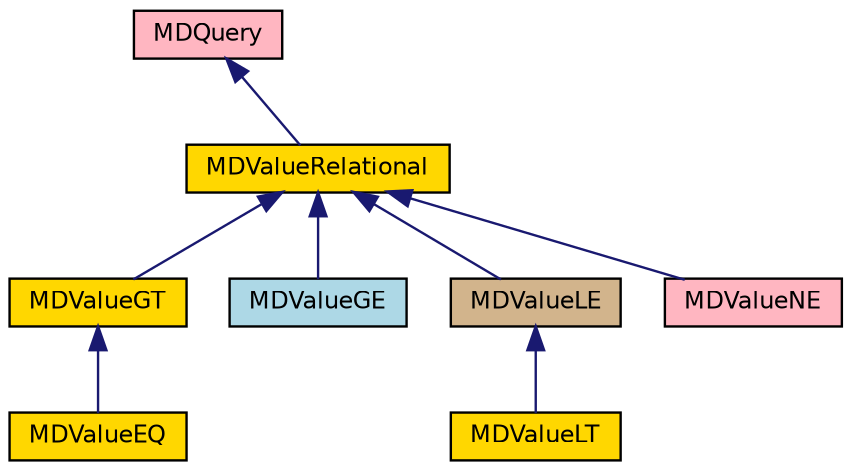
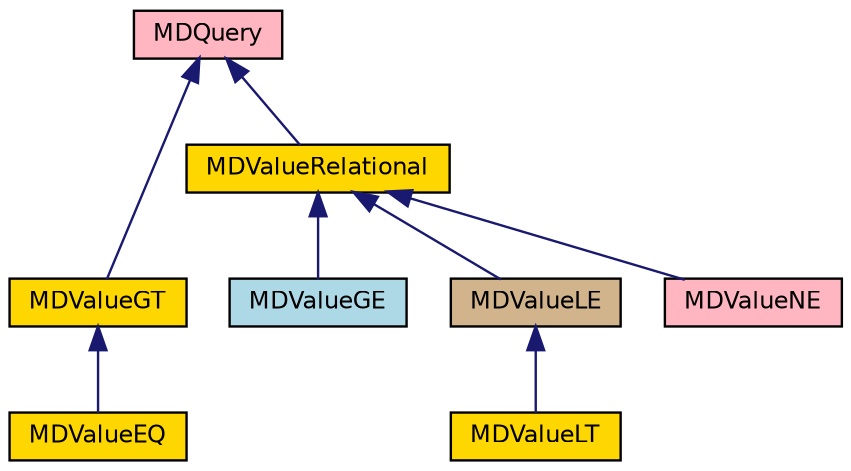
edge "MDValueGT" -> "MDValueRelational": now "MDValueGT" -> "MDQuery"
